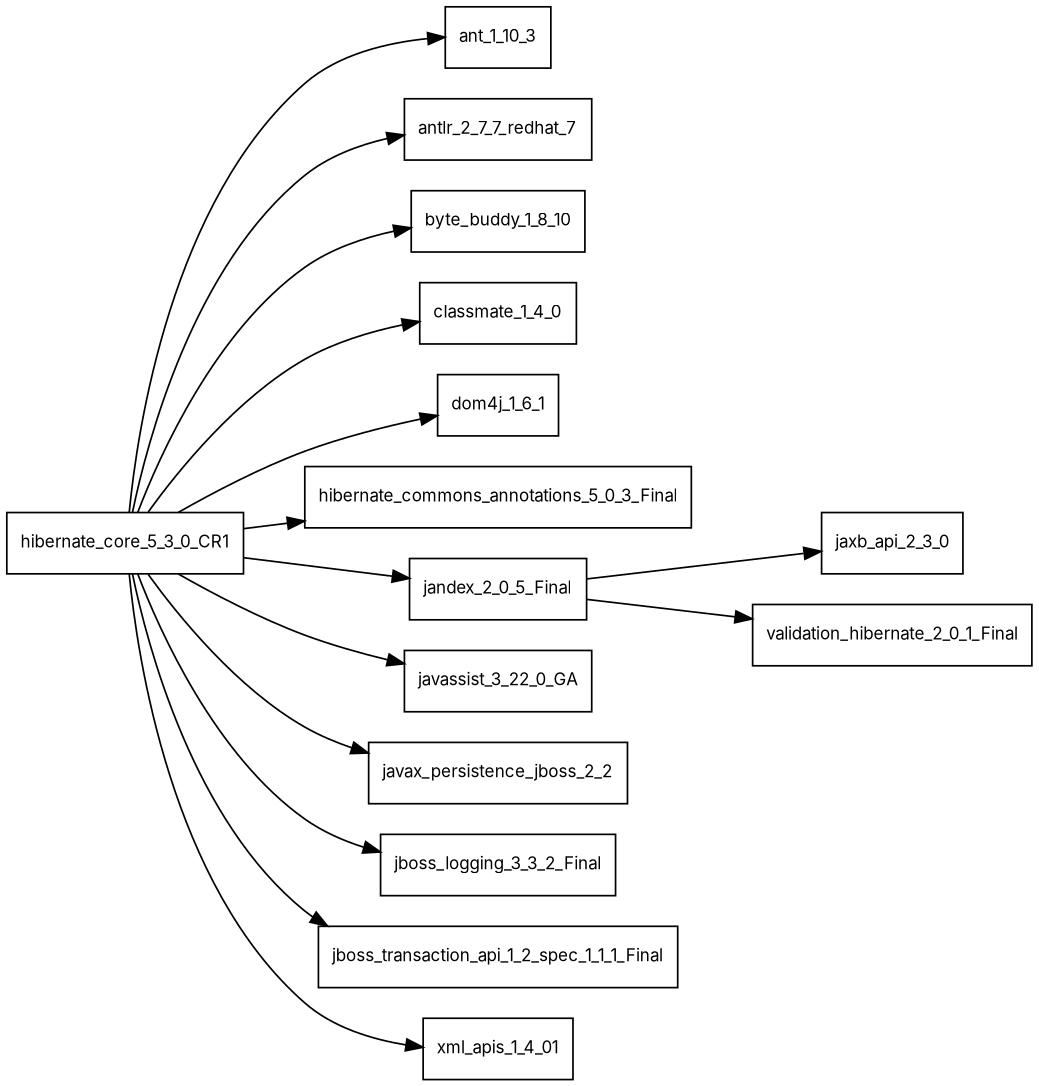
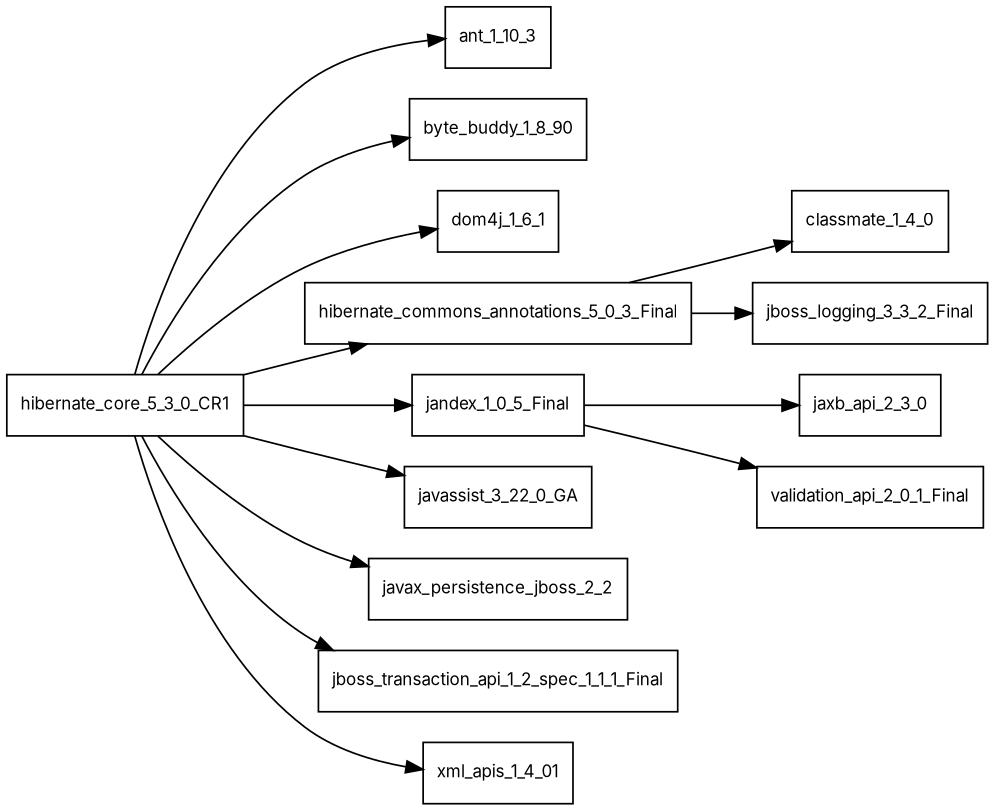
node "antlr_2_7_7_redhat_7": removed
node "byte_buddy_1_8_10": label "byte_buddy_1_8_10" -> "byte_buddy_1_8_90"
edge "hibernate_core_5_3_0_CR1" -> "classmate_1_4_0": now "hibernate_commons_annotations_5_0_3_Final" -> "classmate_1_4_0"
node "jandex_2_0_5_Final": label "jandex_2_0_5_Final" -> "jandex_1_0_5_Final"
node "validation_hibernate_2_0_1_Final": label "validation_hibernate_2_0_1_Final" -> "validation_api_2_0_1_Final"
edge "hibernate_core_5_3_0_CR1" -> "jboss_logging_3_3_2_Final": now "hibernate_commons_annotations_5_0_3_Final" -> "jboss_logging_3_3_2_Final"
